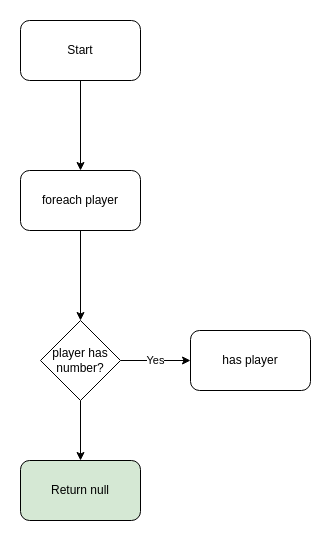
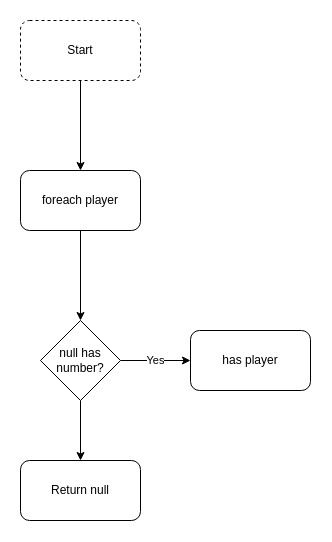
node "Start": style solid -> dashed
node "player has number?": label "player has number?" -> "null has number?"
node "Return null": fillcolor #d5e8d4 -> #ffffff
